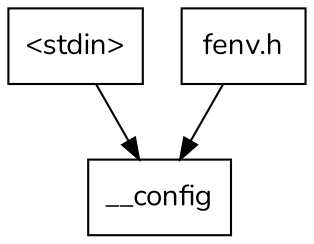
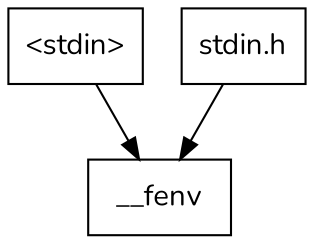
node "fenv.h": label "fenv.h" -> "stdin.h"
node "__config": label "__config" -> "__fenv"
